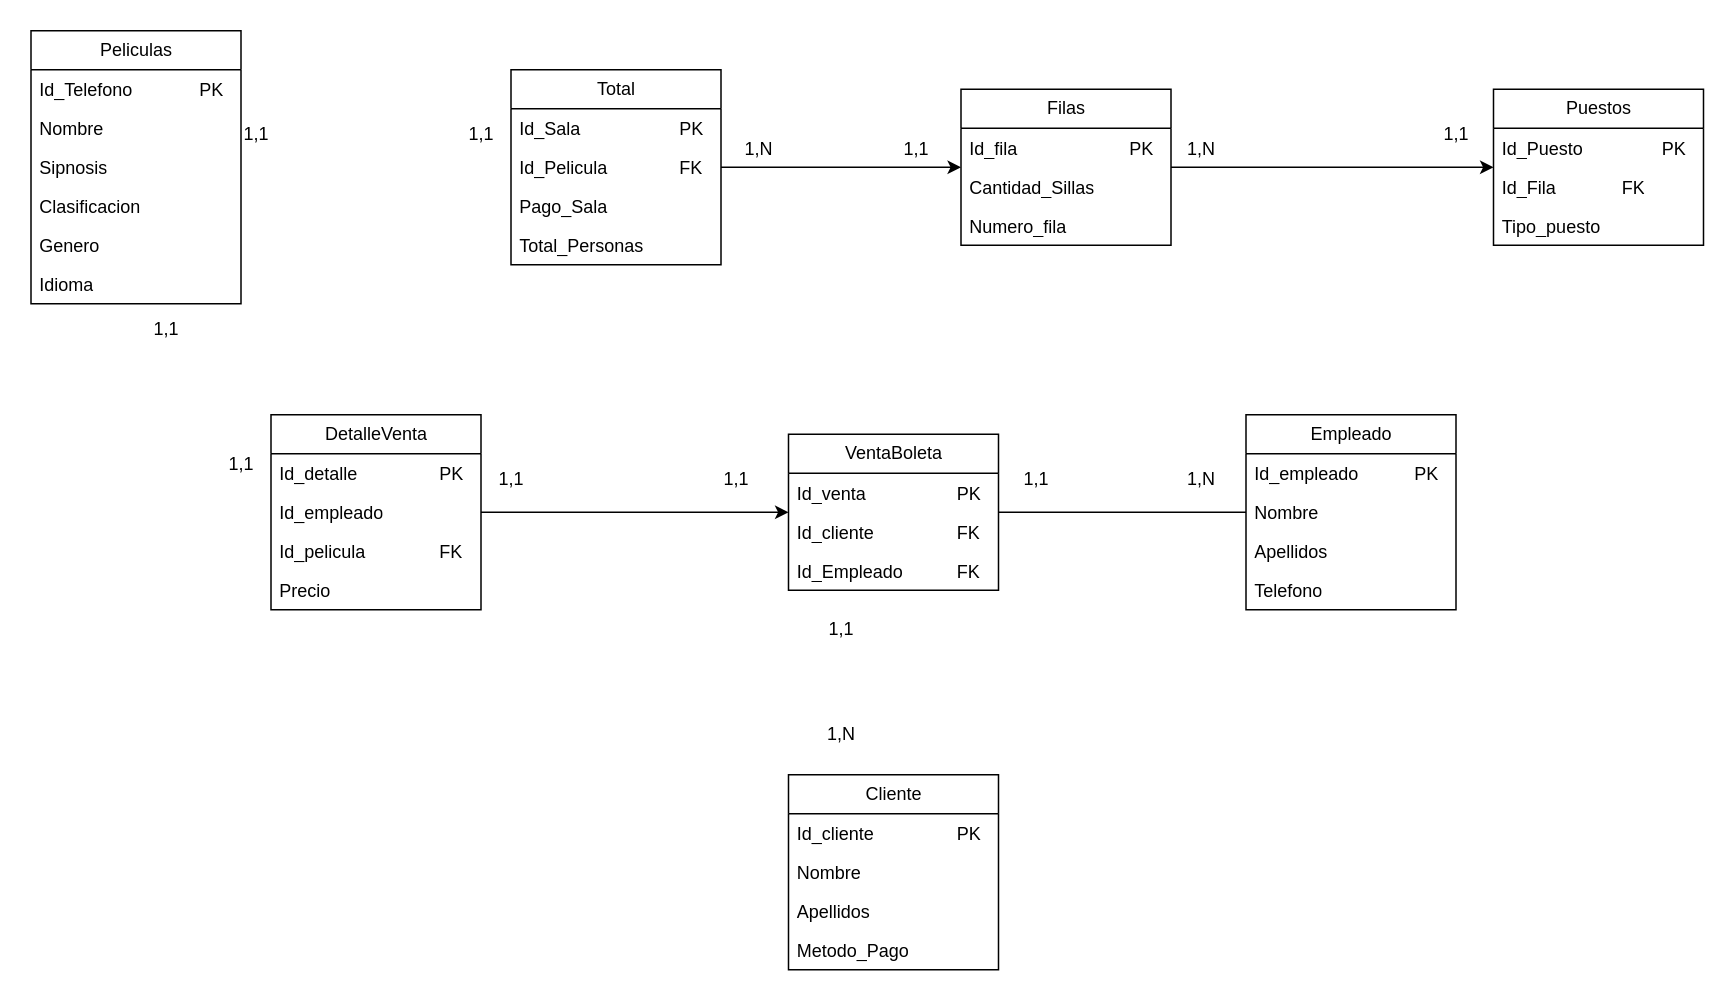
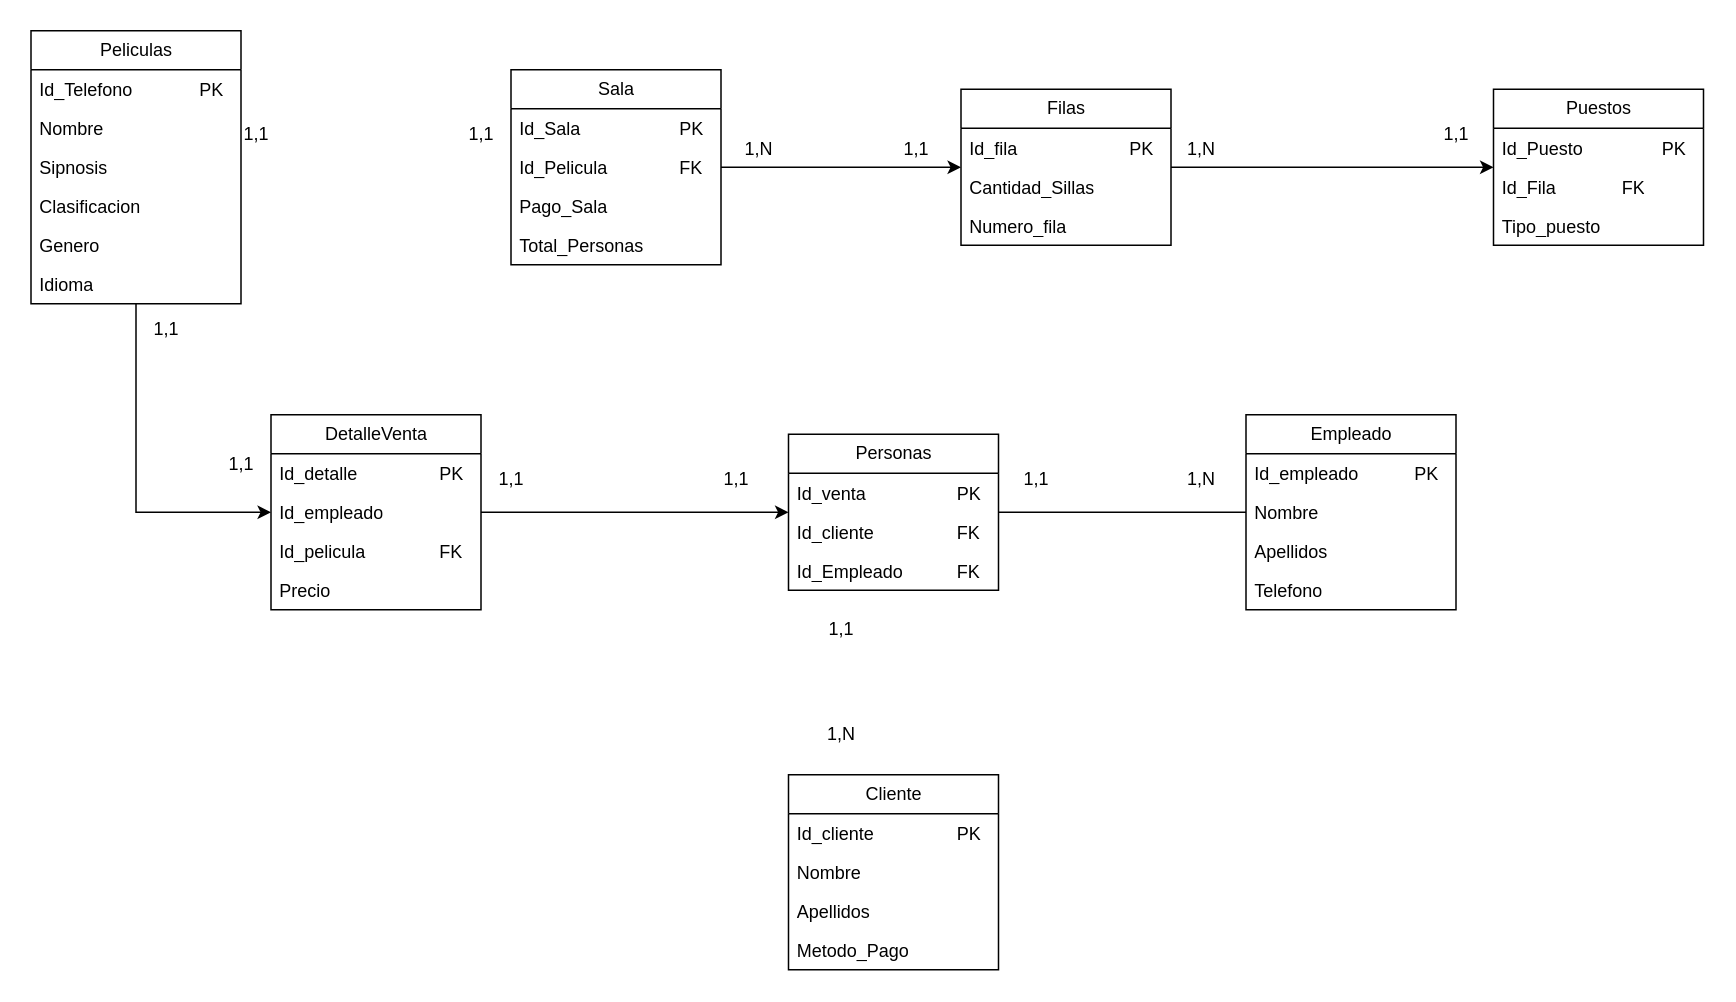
node "Total": label "Total" -> "Sala"
node "VentaBoleta": label "VentaBoleta" -> "Personas"
edge "Peliculas" -> "Id_empleado": added
